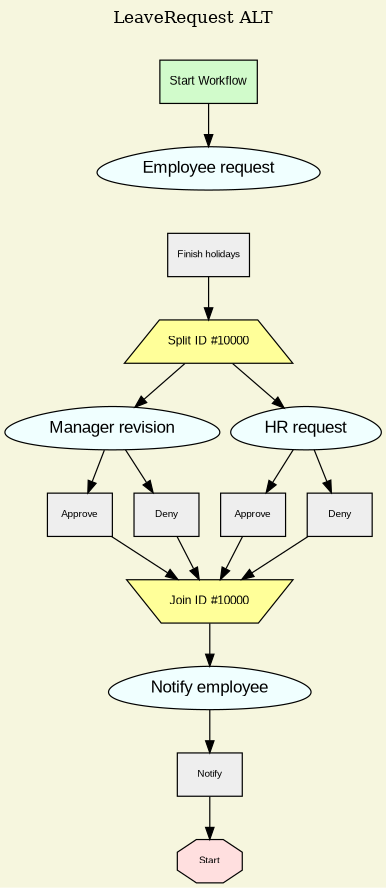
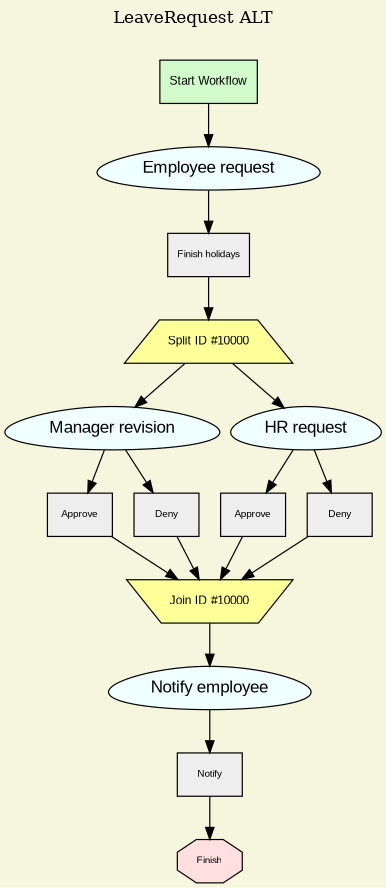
edge "Employee request" -> "Finish holidays": added
node "Start": label "Start" -> "Finish"
